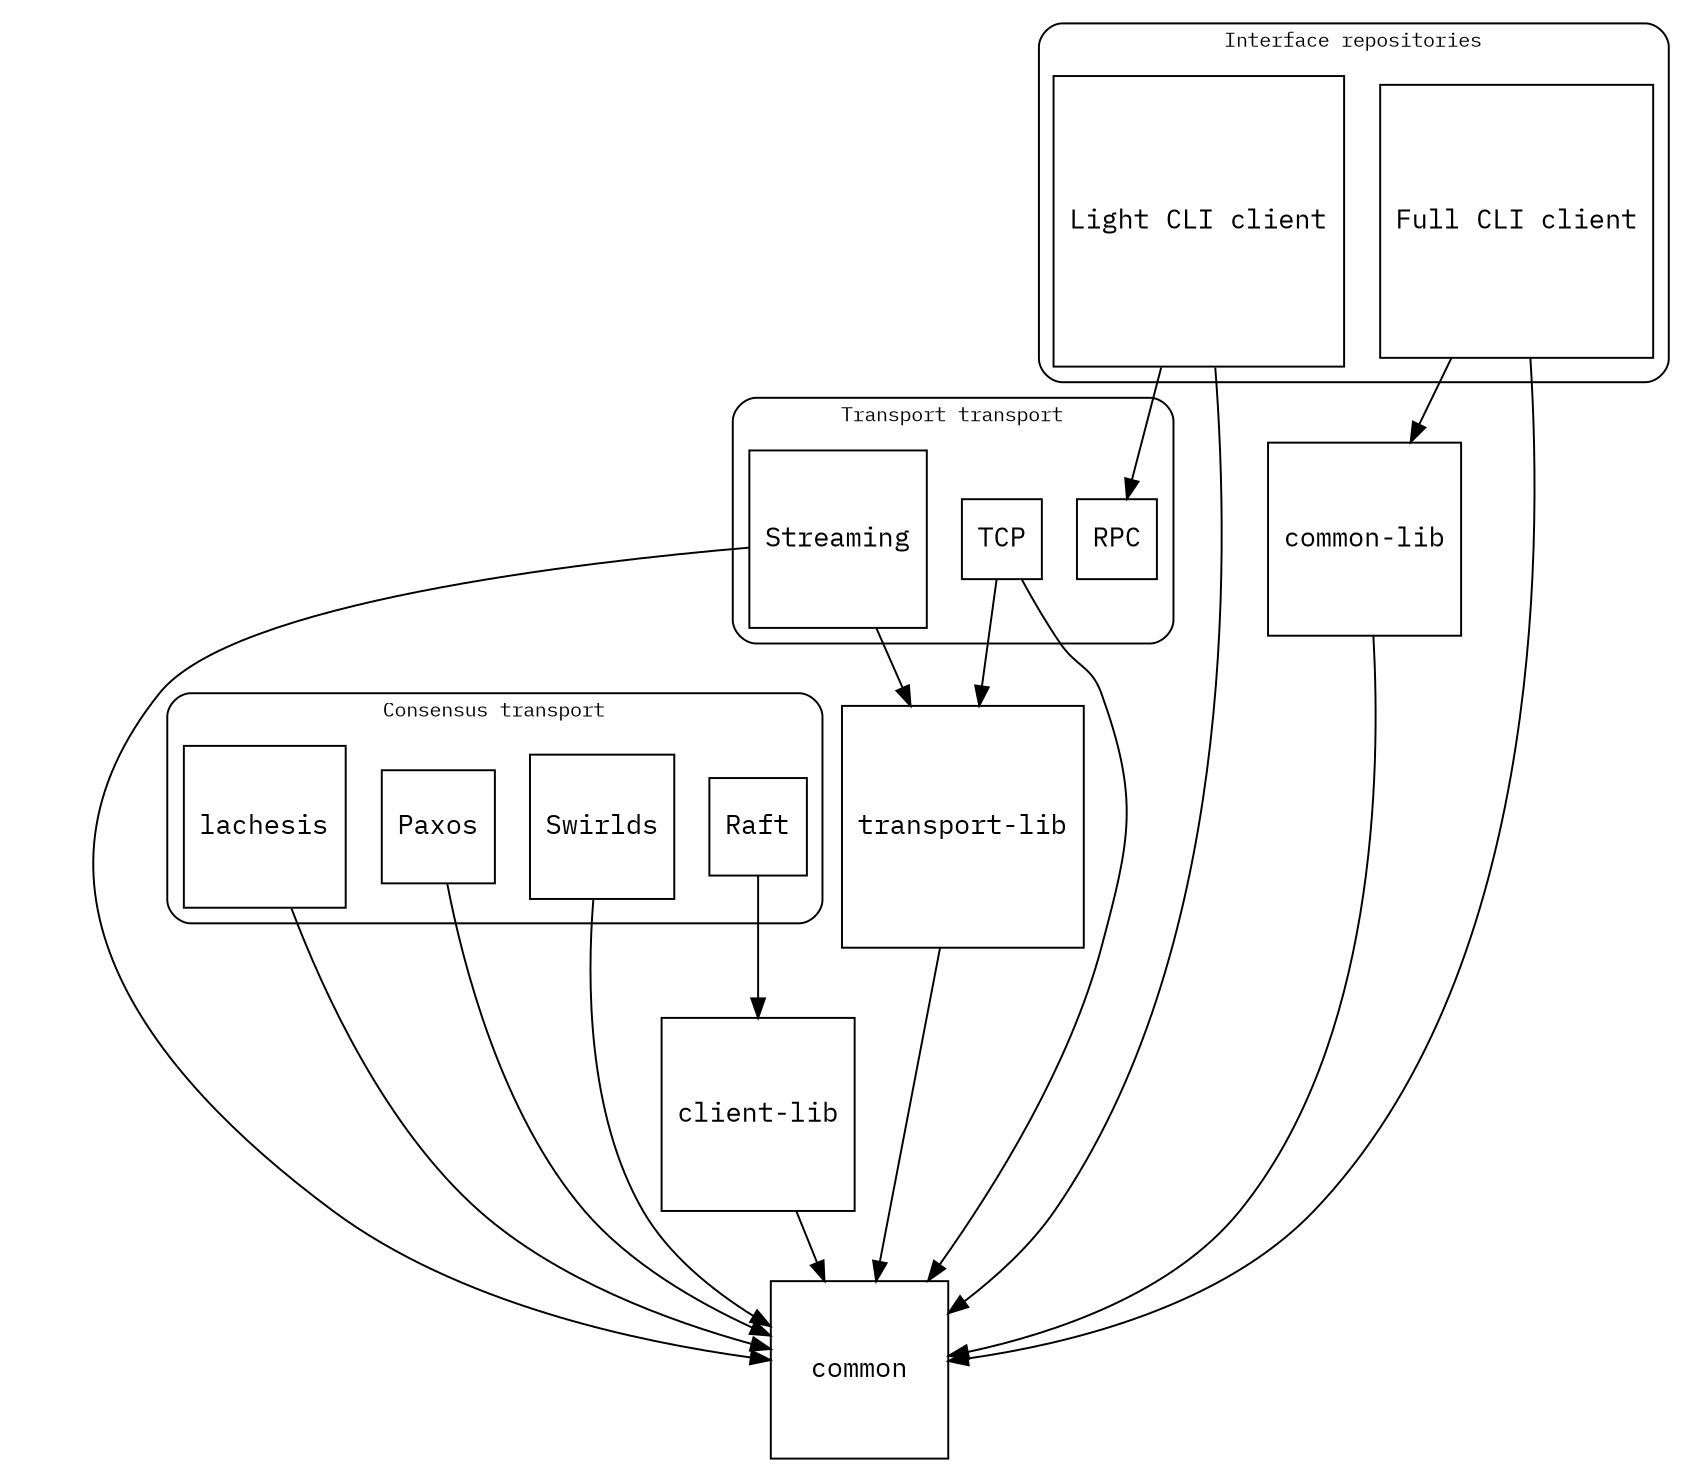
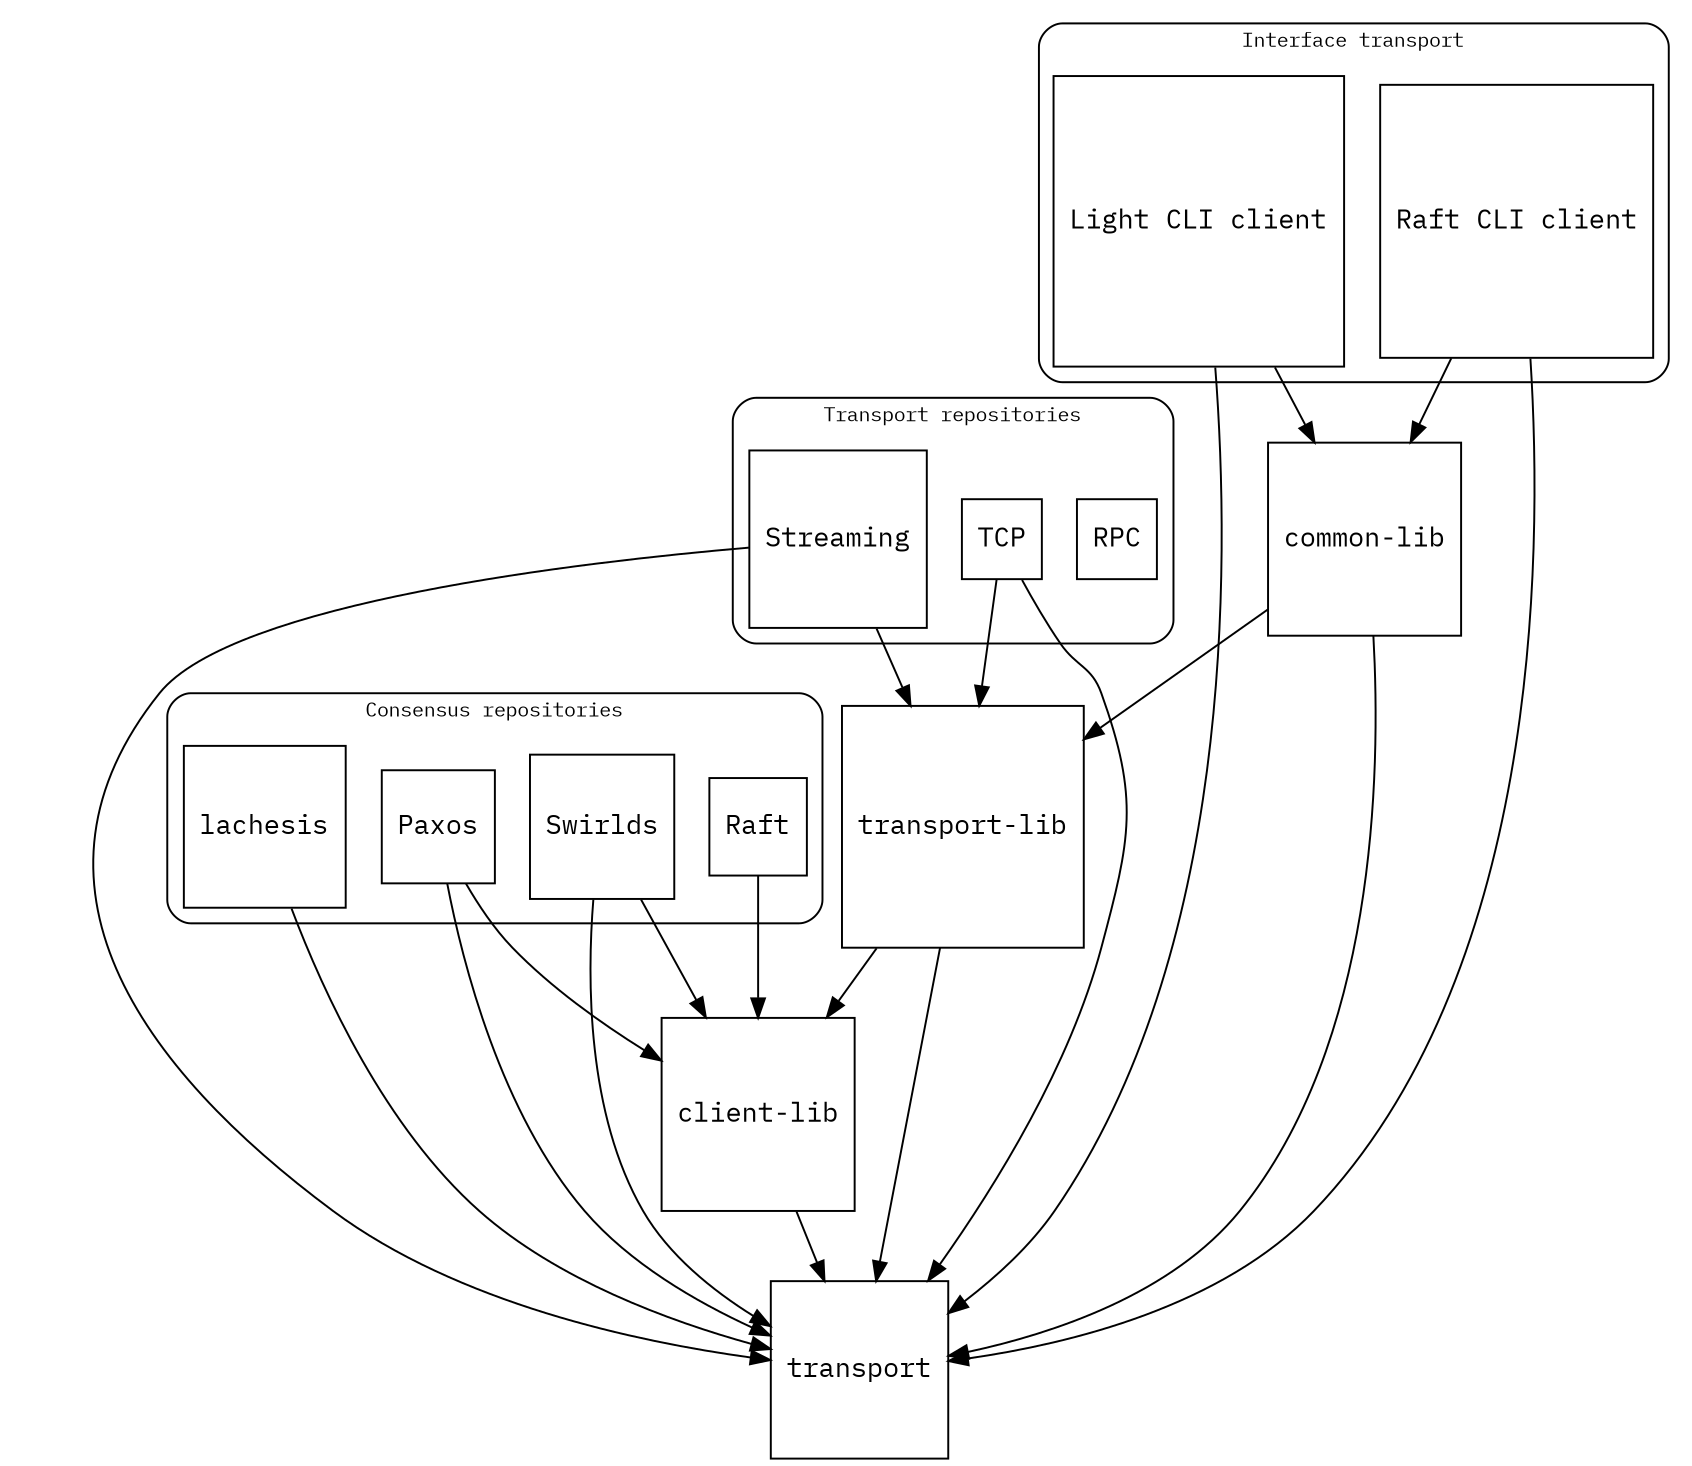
cluster "Interface repositories": label "Interface repositories" -> "Interface transport"
node "Full CLI client": label "Full CLI client" -> "Raft CLI client"
cluster "Transport transport": label "Transport transport" -> "Transport repositories"
edge "Light CLI client" -> "RPC": now "Light CLI client" -> "common-lib"
edge "common-lib" -> "transport-lib": added
cluster "Consensus transport": label "Consensus transport" -> "Consensus repositories"
edge "Swirlds" -> "client-lib": added
edge "transport-lib" -> "client-lib": added
edge "Paxos" -> "client-lib": added
node "common": label "common" -> "transport"
